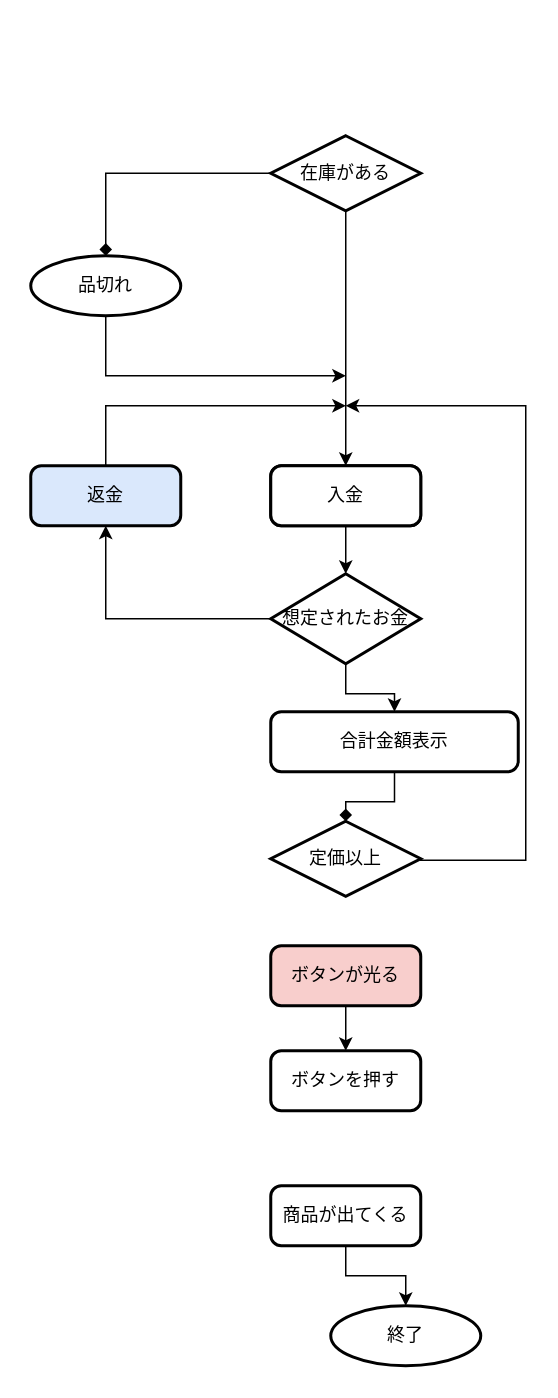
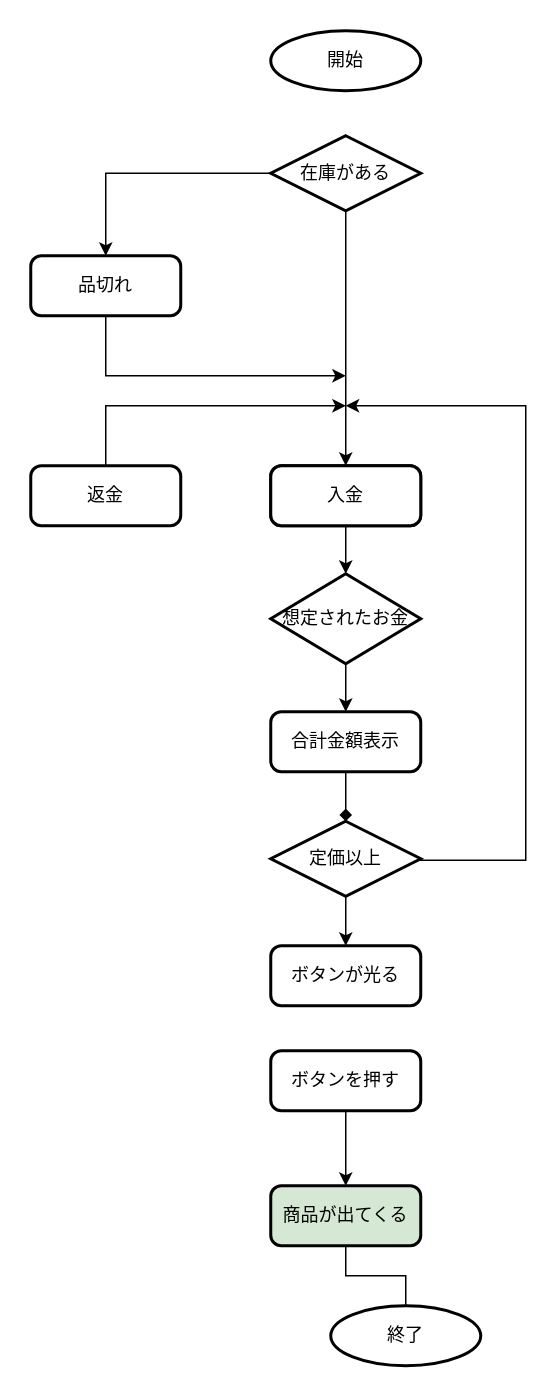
node "開始": added
edge "在庫がある" -> "品切れ": arrowhead diamond -> classic
node "品切れ": shape ellipse -> rounded rectangle
node "返金": fillcolor #dae8fc -> #ffffff
edge "想定されたお金" -> "返金": removed
node "合計金額表示": size 248x60 -> 150x60
edge "定価以上" -> "ボタンが光る": added
node "ボタンが光る": fillcolor #f8cecc -> #ffffff
edge "ボタンが光る" -> "ボタンを押す": removed
edge "ボタンを押す" -> "商品が出てくる": added
node "商品が出てくる": fillcolor #ffffff -> #d5e8d4
edge "商品が出てくる" -> "終了": arrowhead classic -> none
